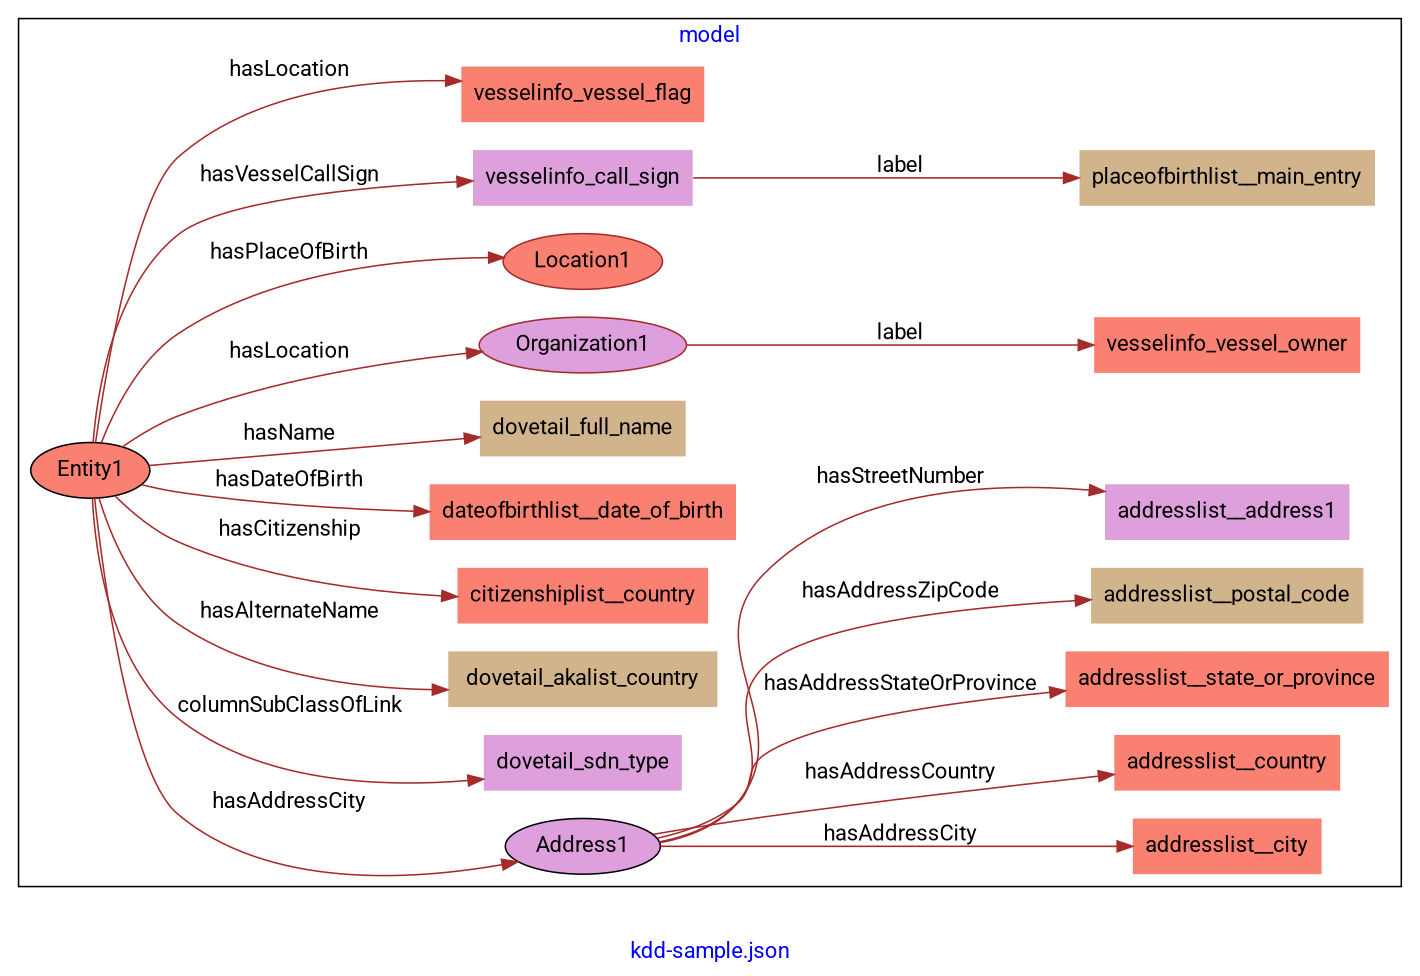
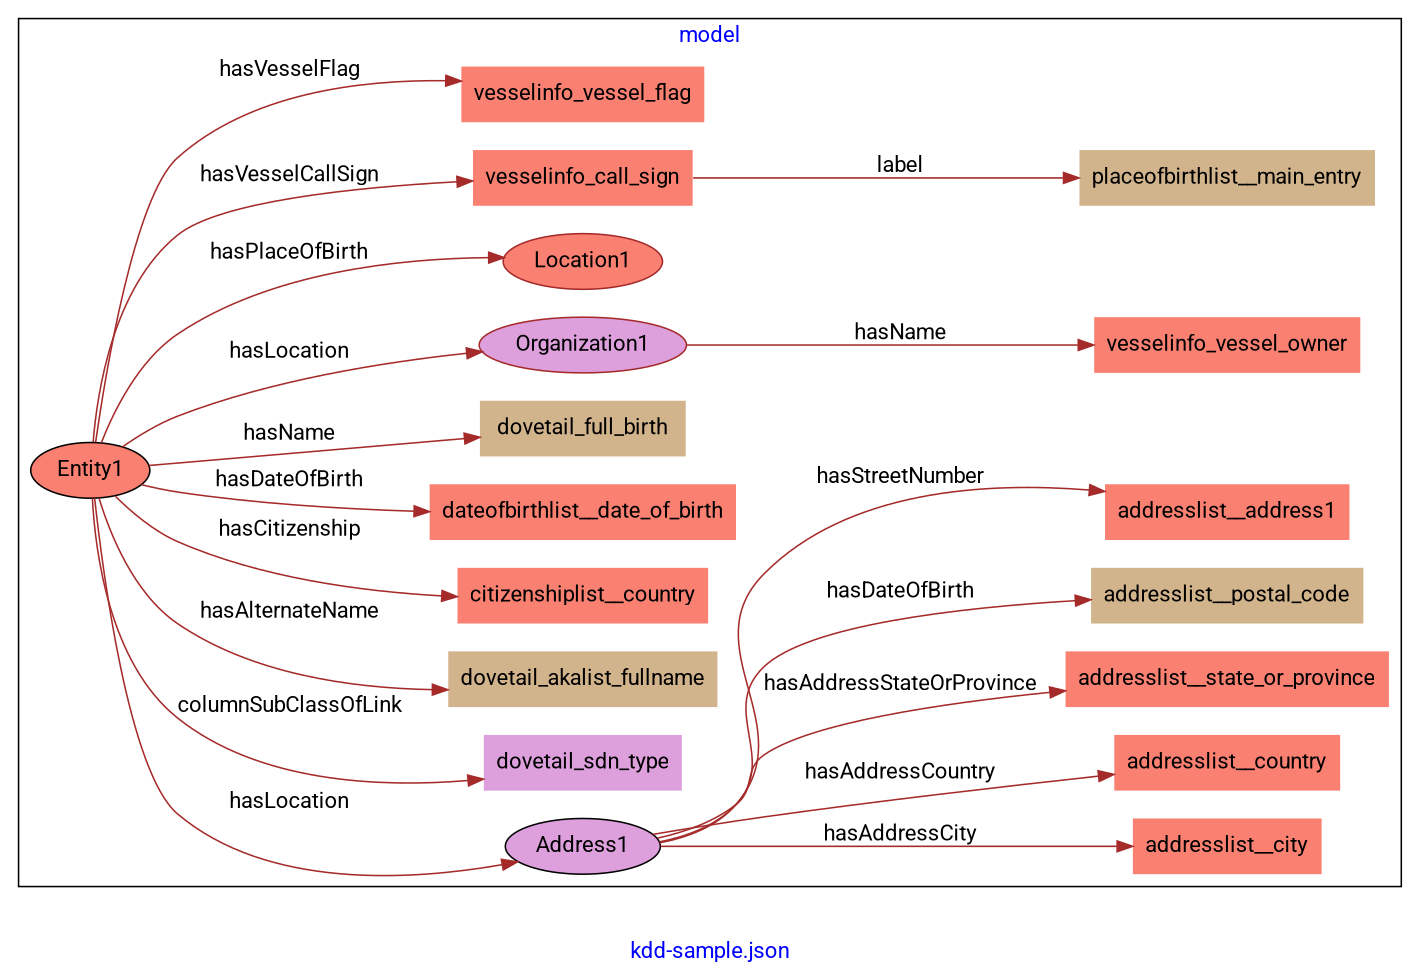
edge "Entity1" -> "vesselinfo_vessel_flag": label "hasLocation" -> "hasVesselFlag"
node "vesselinfo_call_sign": fillcolor plum -> salmon
edge "Organization1" -> "vesselinfo_vessel_owner": label "label" -> "hasName"
node "dovetail_full_name": label "dovetail_full_name" -> "dovetail_full_birth"
node "addresslist__address1": fillcolor plum -> salmon
edge "Address1" -> "addresslist__postal_code": label "hasAddressZipCode" -> "hasDateOfBirth"
node "dovetail_akalist_country": label "dovetail_akalist_country" -> "dovetail_akalist_fullname"
edge "Entity1" -> "Address1": label "hasAddressCity" -> "hasLocation"
